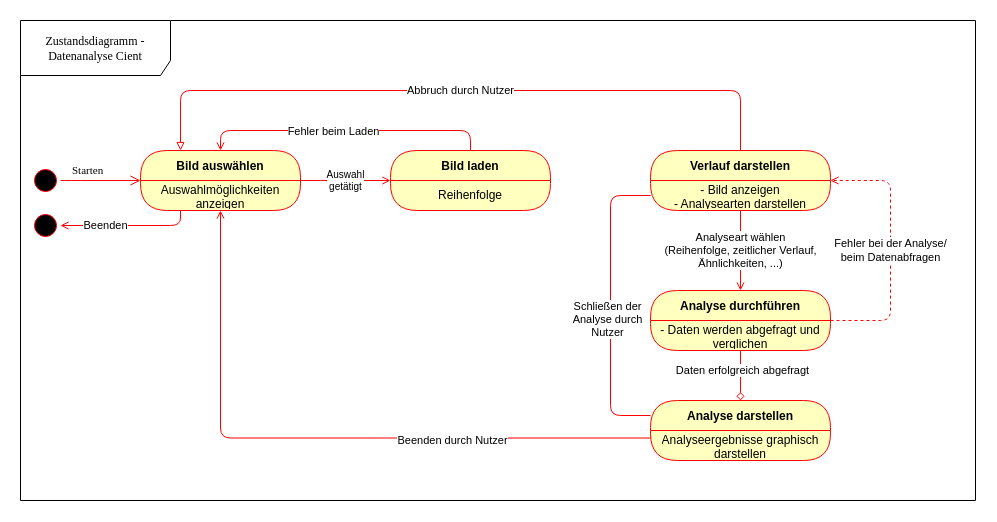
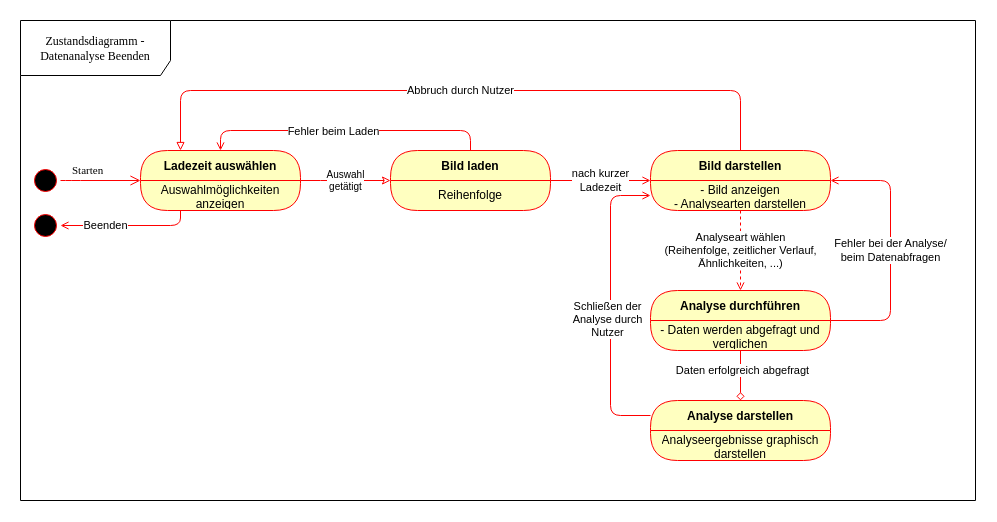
node "Zustandsdiagramm - Datenanalyse Cient": label "Zustandsdiagramm - Datenanalyse Cient" -> "Zustandsdiagramm - Datenanalyse Beenden"
node "Bild auswählen": label "Bild auswählen" -> "Ladezeit auswählen"
node "Verlauf darstellen": label "Verlauf darstellen" -> "Bild darstellen"
edge "Auswahlmöglichkeiten anzeigen" -> "Reihenfolge": arrowhead open -> classic
edge "Reihenfolge" -> "- Bild anzeigen - Analysearten darstellen": added, label "nach kurzer Ladezeit"
edge "- Bild anzeigen - Analysearten darstellen" -- "Analyse darstellen": arrowhead none -> open
edge "- Bild anzeigen - Analysearten darstellen" -> "Analyse durchführen": style solid -> dashed
edge "- Daten werden abgefragt und verglichen" -> "- Bild anzeigen - Analysearten darstellen": style dashed -> solid
edge "Analyseergebnisse graphisch darstellen" -> "Auswahlmöglichkeiten anzeigen": removed, label "Beenden durch Nutzer"
